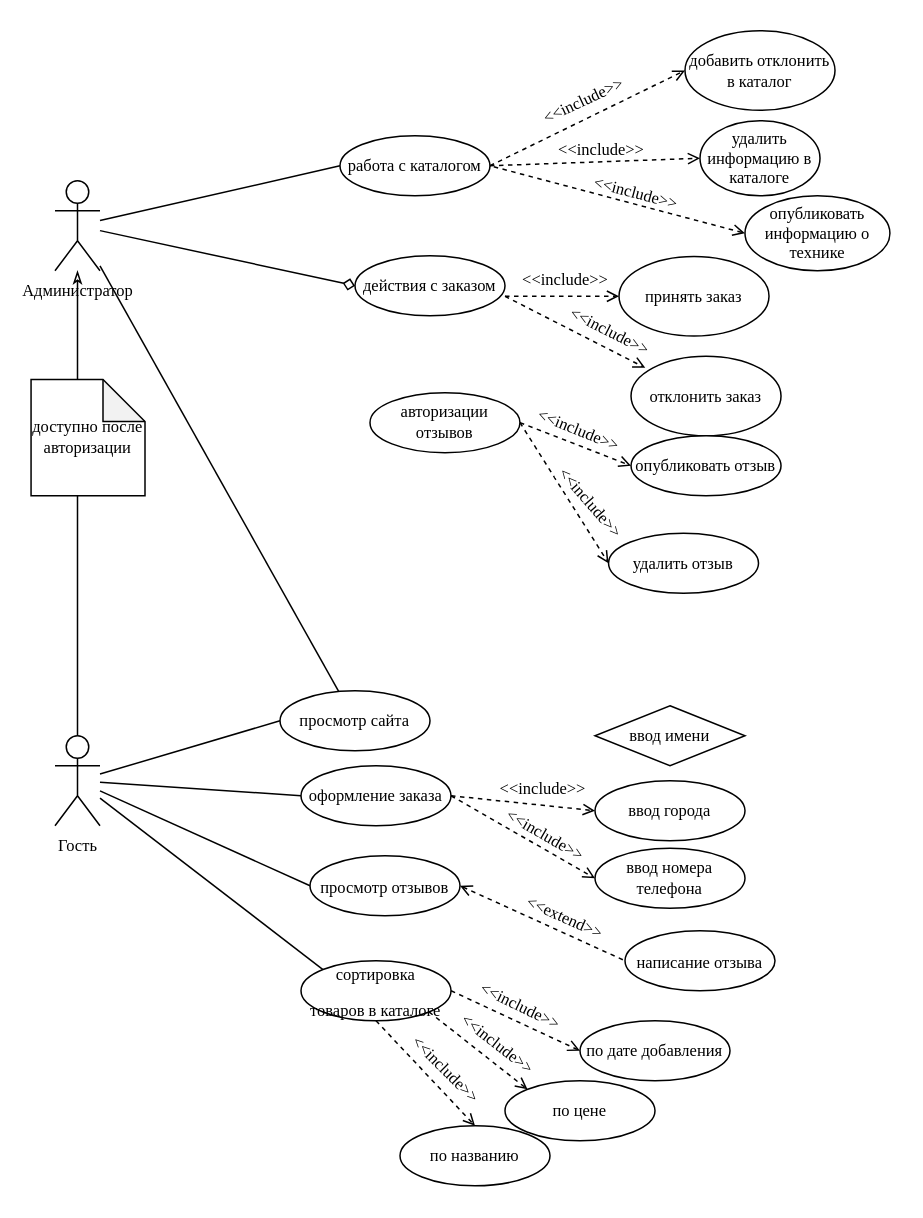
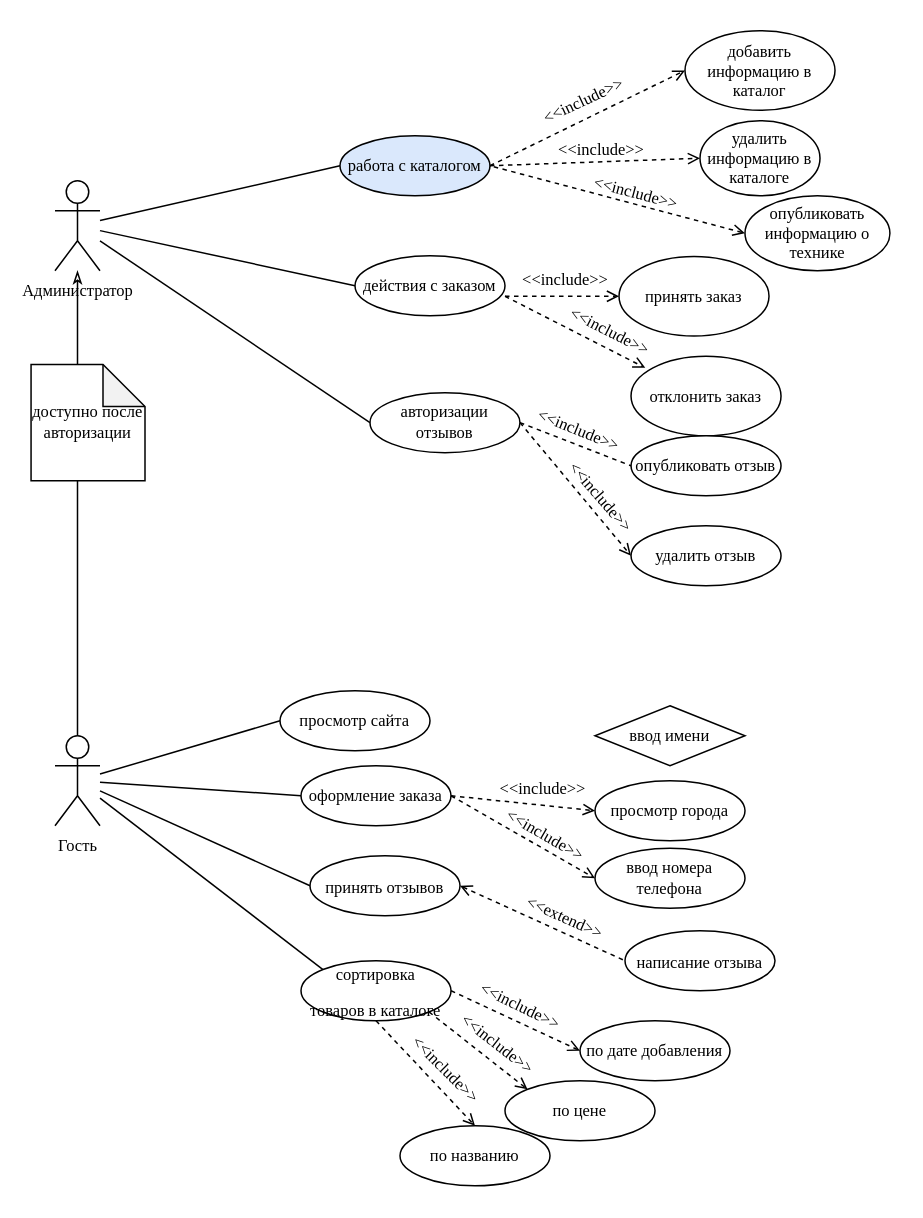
node "добавить отклонить в каталог": label "добавить отклонить в каталог" -> "добавить информацию в каталог"
node "работа с каталогом": fillcolor #ffffff -> #dae8fc
edge "Администратор" -> "действия с заказом": arrowhead diamond -> none
node "доступно после авторизации": moved (88, 438) -> (88, 423)
edge "авторизацииотзывов" -> "опубликовать отзыв": arrowhead open -> none
edge "Администратор" -- "просмотр сайта": now "Администратор" -- "авторизацииотзывов"
node "удалить отзыв": moved (683, 563) -> (706, 556)
node "ввод города": label "ввод города" -> "просмотр города"
node "просмотр отзывов": label "просмотр отзывов" -> "принять отзывов"
